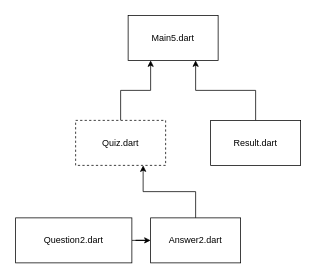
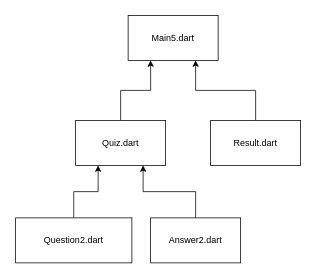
node "Quiz.dart": style dashed -> solid
edge "Question2.dart" -> "Answer2.dart": now "Question2.dart" -> "Quiz.dart"
